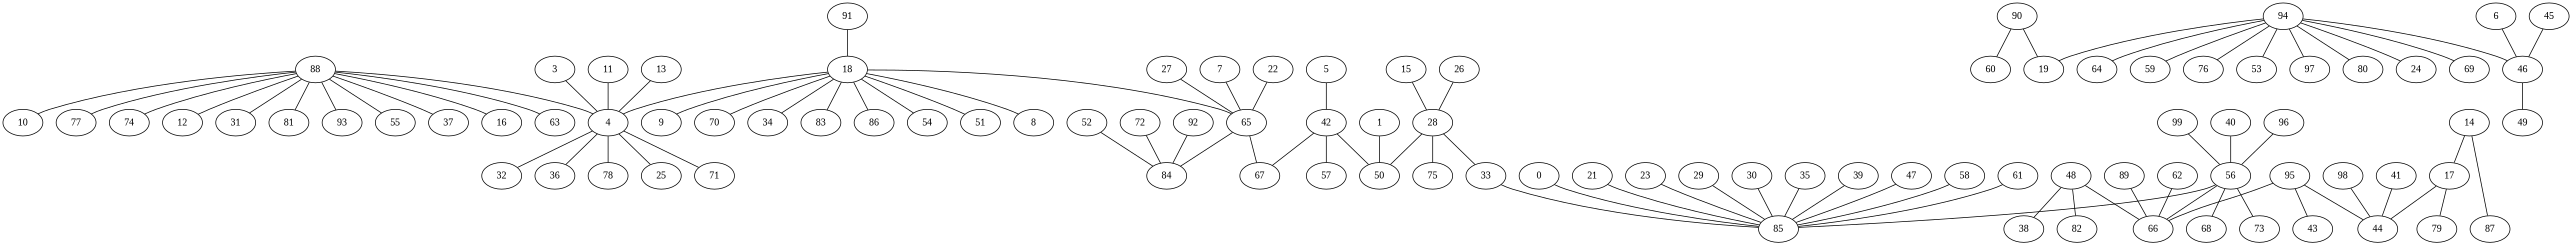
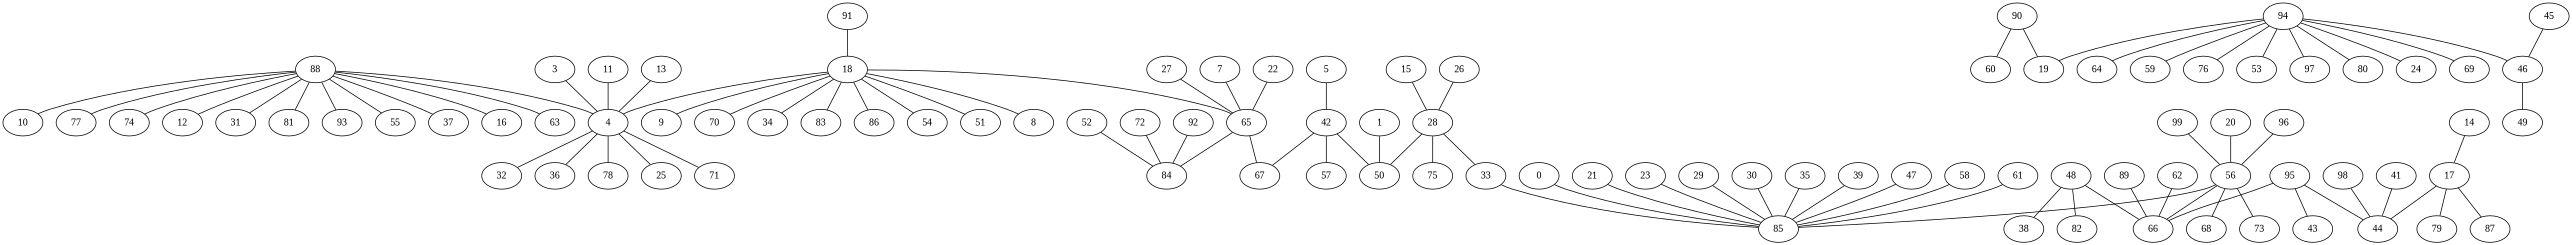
node "6": removed
node "40": label "40" -> "20"
edge "14" -- "87": now "17" -- "87"
